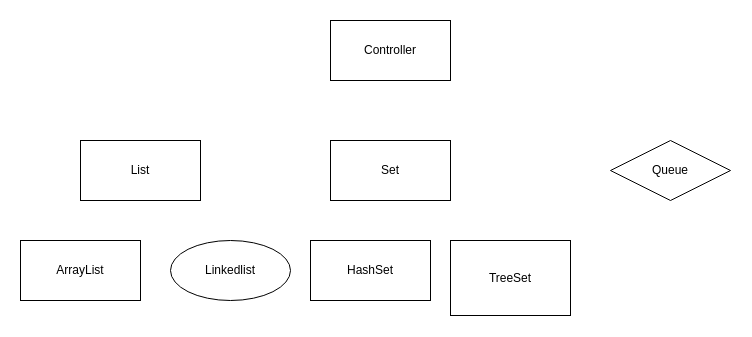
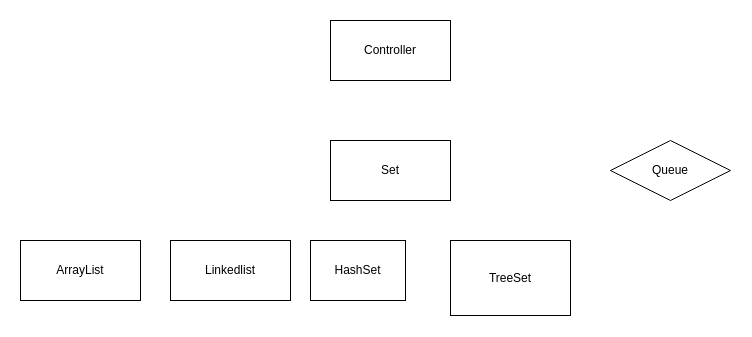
node "List": removed
node "Linkedlist": shape ellipse -> rectangle
node "HashSet": size 120x60 -> 95x60
